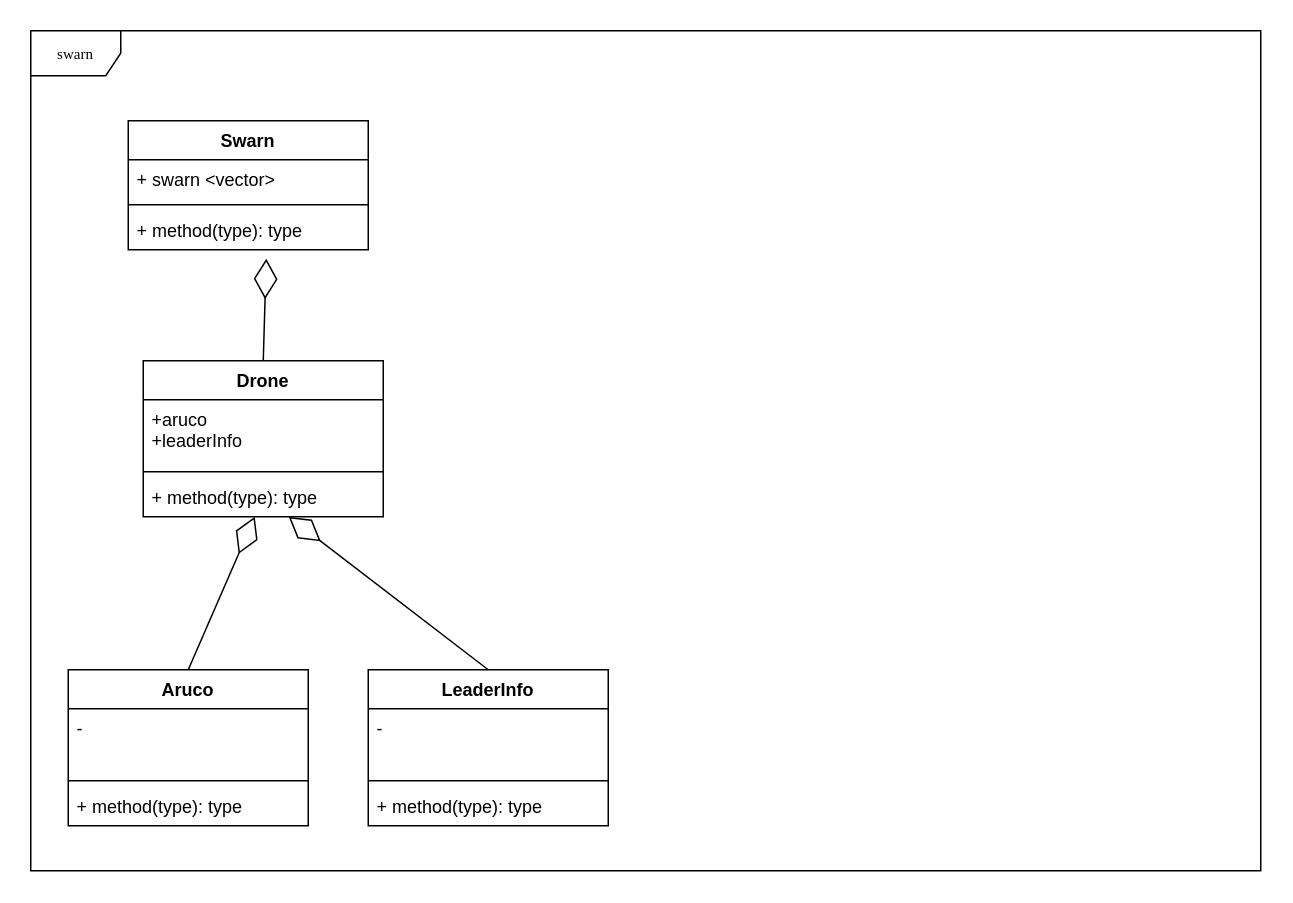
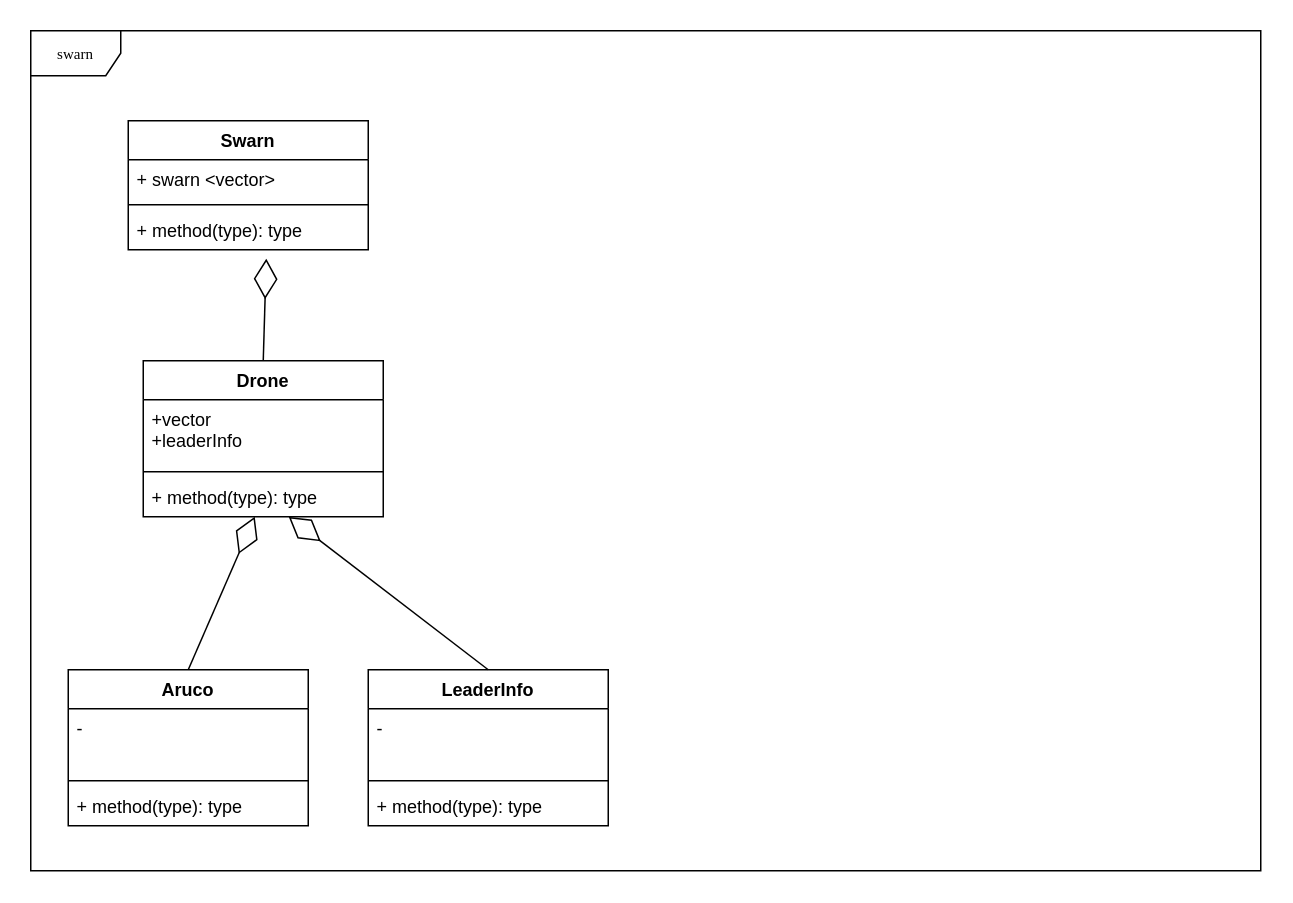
node "+aruco +leaderInfo": label "+aruco +leaderInfo" -> "+vector +leaderInfo"
